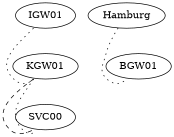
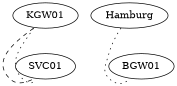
node "IGW01": removed
node "SVC00": label "SVC00" -> "SVC01"
